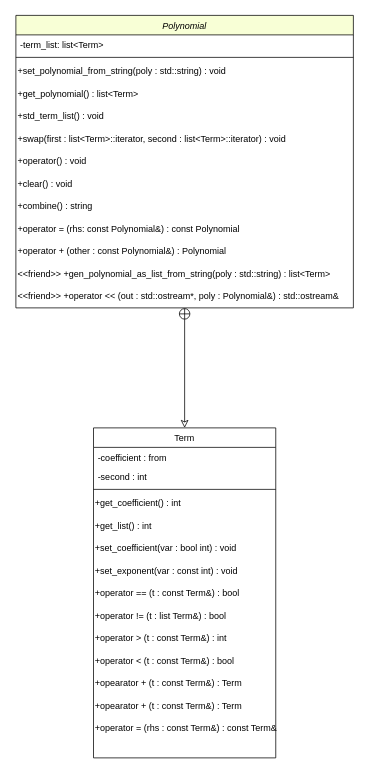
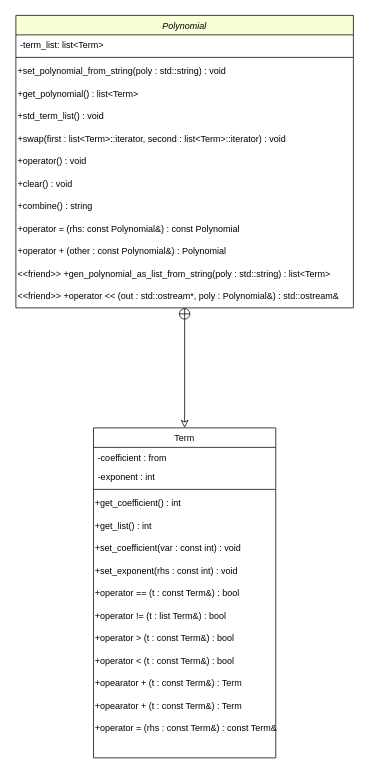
node "-second : int": label "-second : int" -> "-exponent : int"
node "+set_coefficient(var : bool int) : void": label "+set_coefficient(var : bool int) : void" -> "+set_coefficient(var : const int) : void"
node "+set_exponent(var : const int) : void": label "+set_exponent(var : const int) : void" -> "+set_exponent(rhs : const int) : void"
node "+operator > (t : const Term&) : int": label "+operator > (t : const Term&) : int" -> "+operator > (t : const Term&) : bool"
